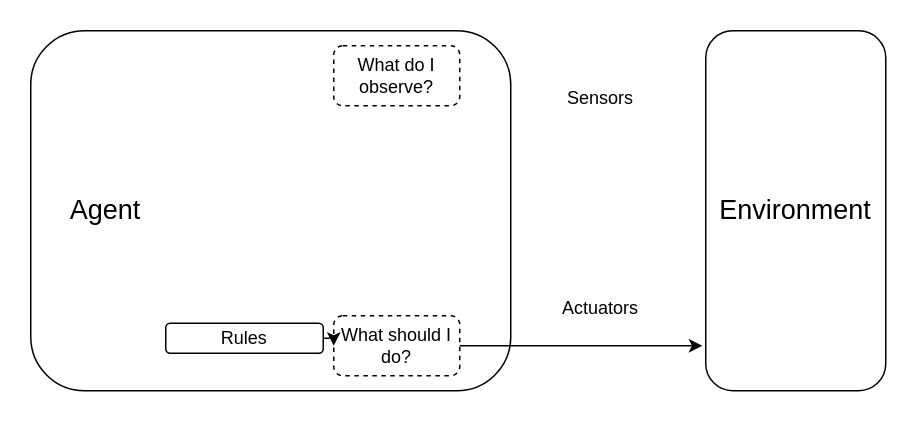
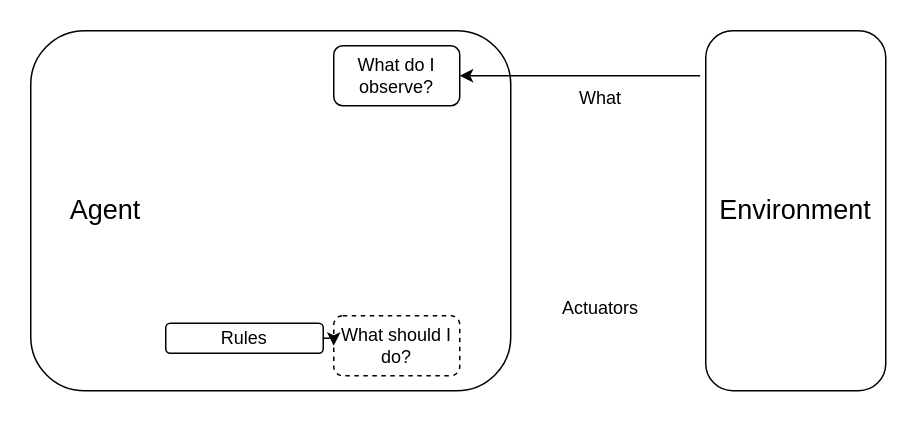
node "What do I observe?": style dashed -> solid
edge "Environment" -> "What do I observe?": added
node "Sensors": label "Sensors" -> "What"
edge "What should I do?" -> "Environment": removed
